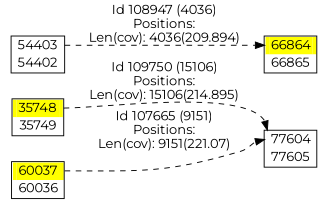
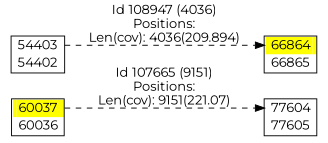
node "35748": removed
